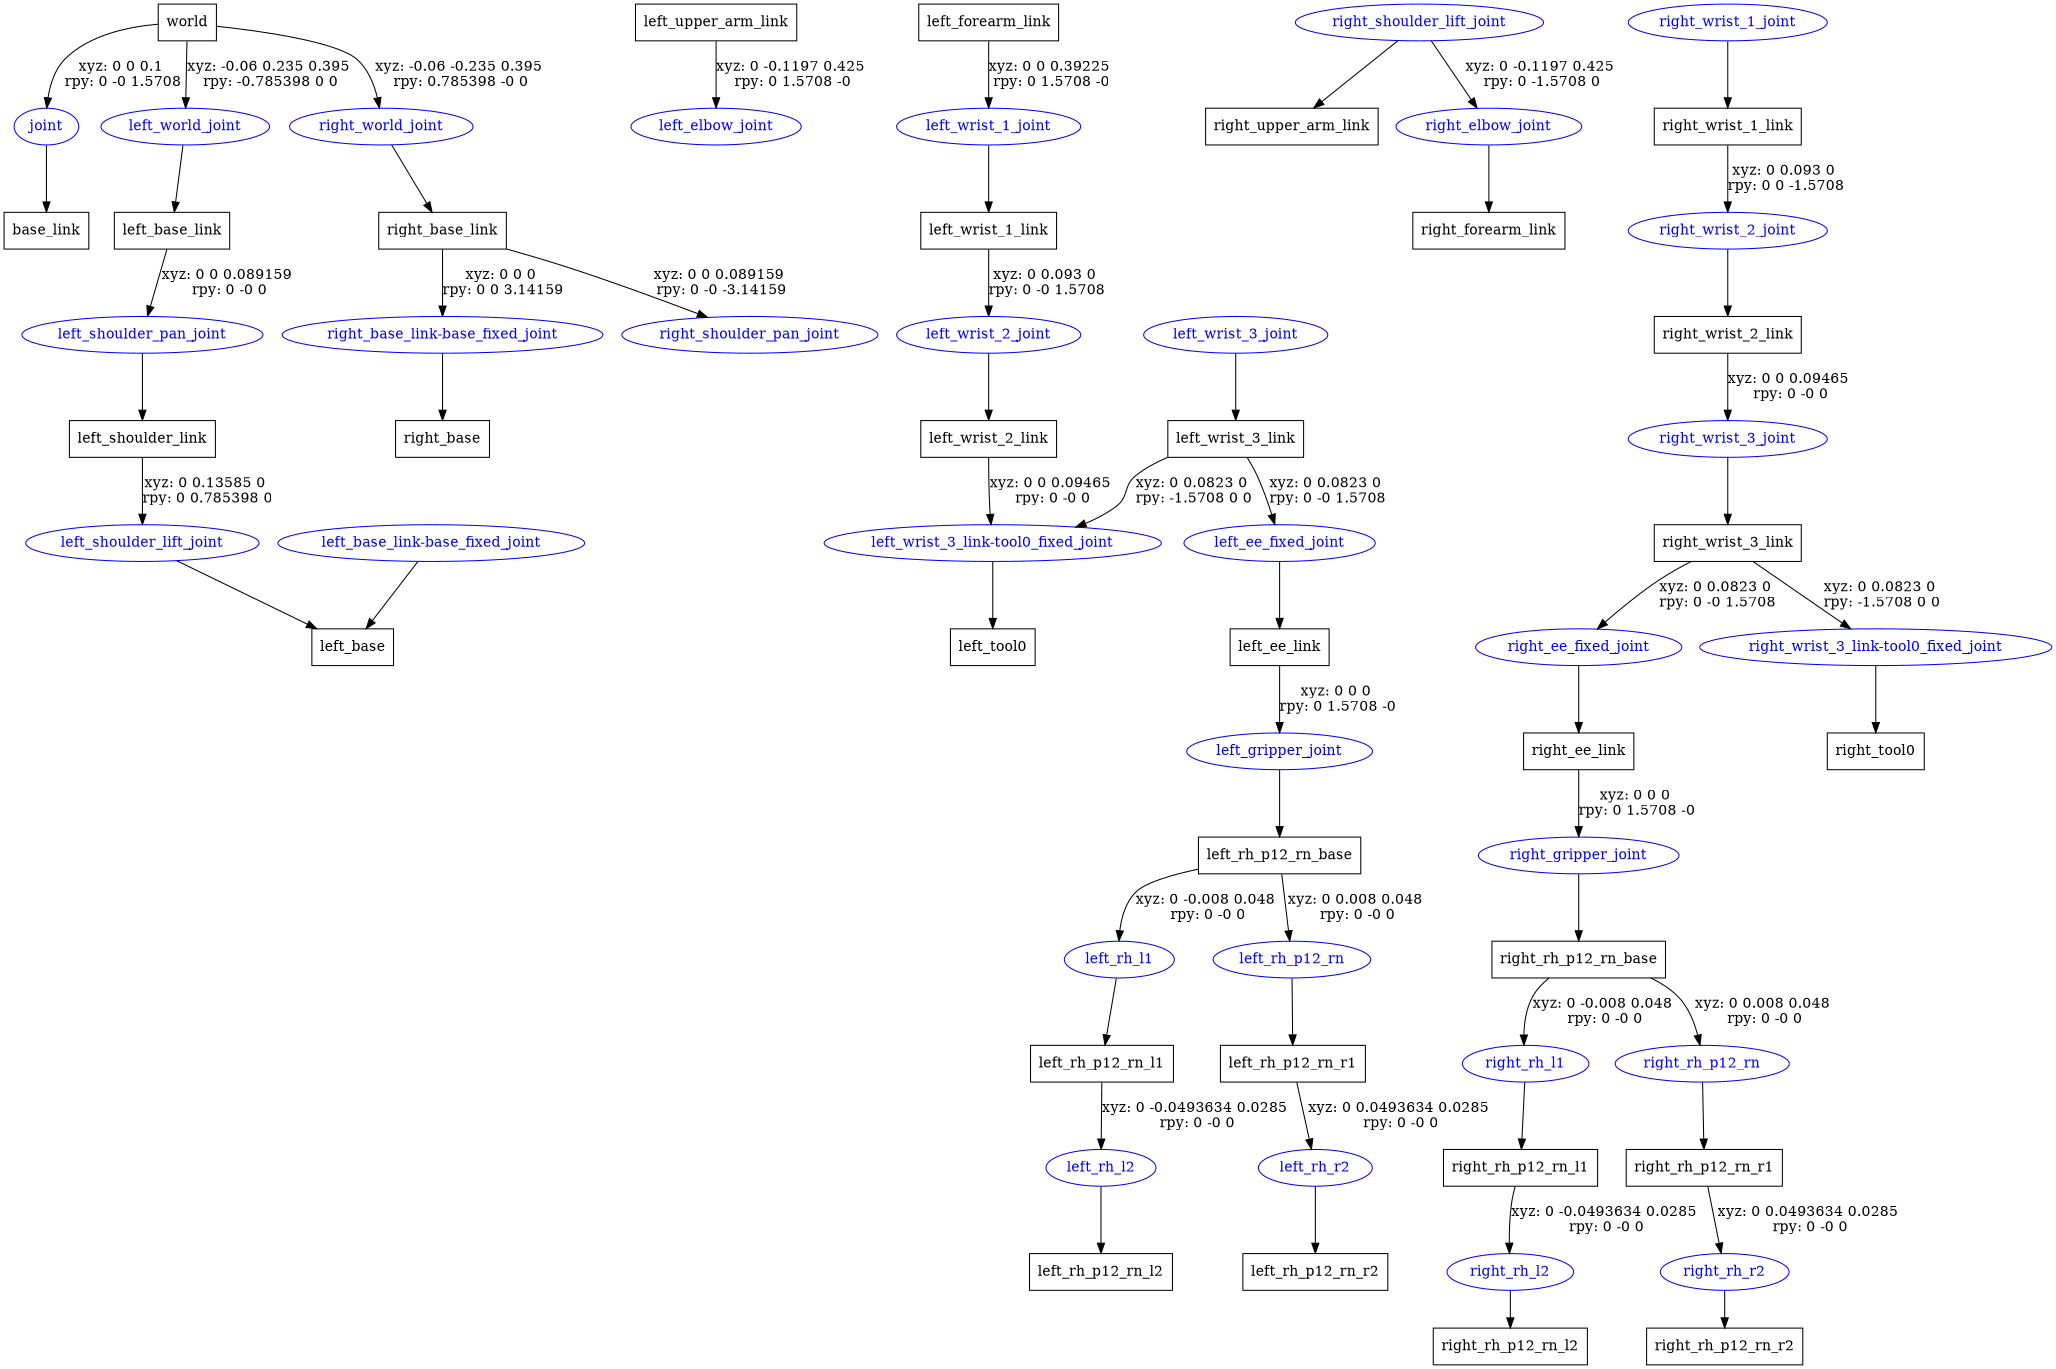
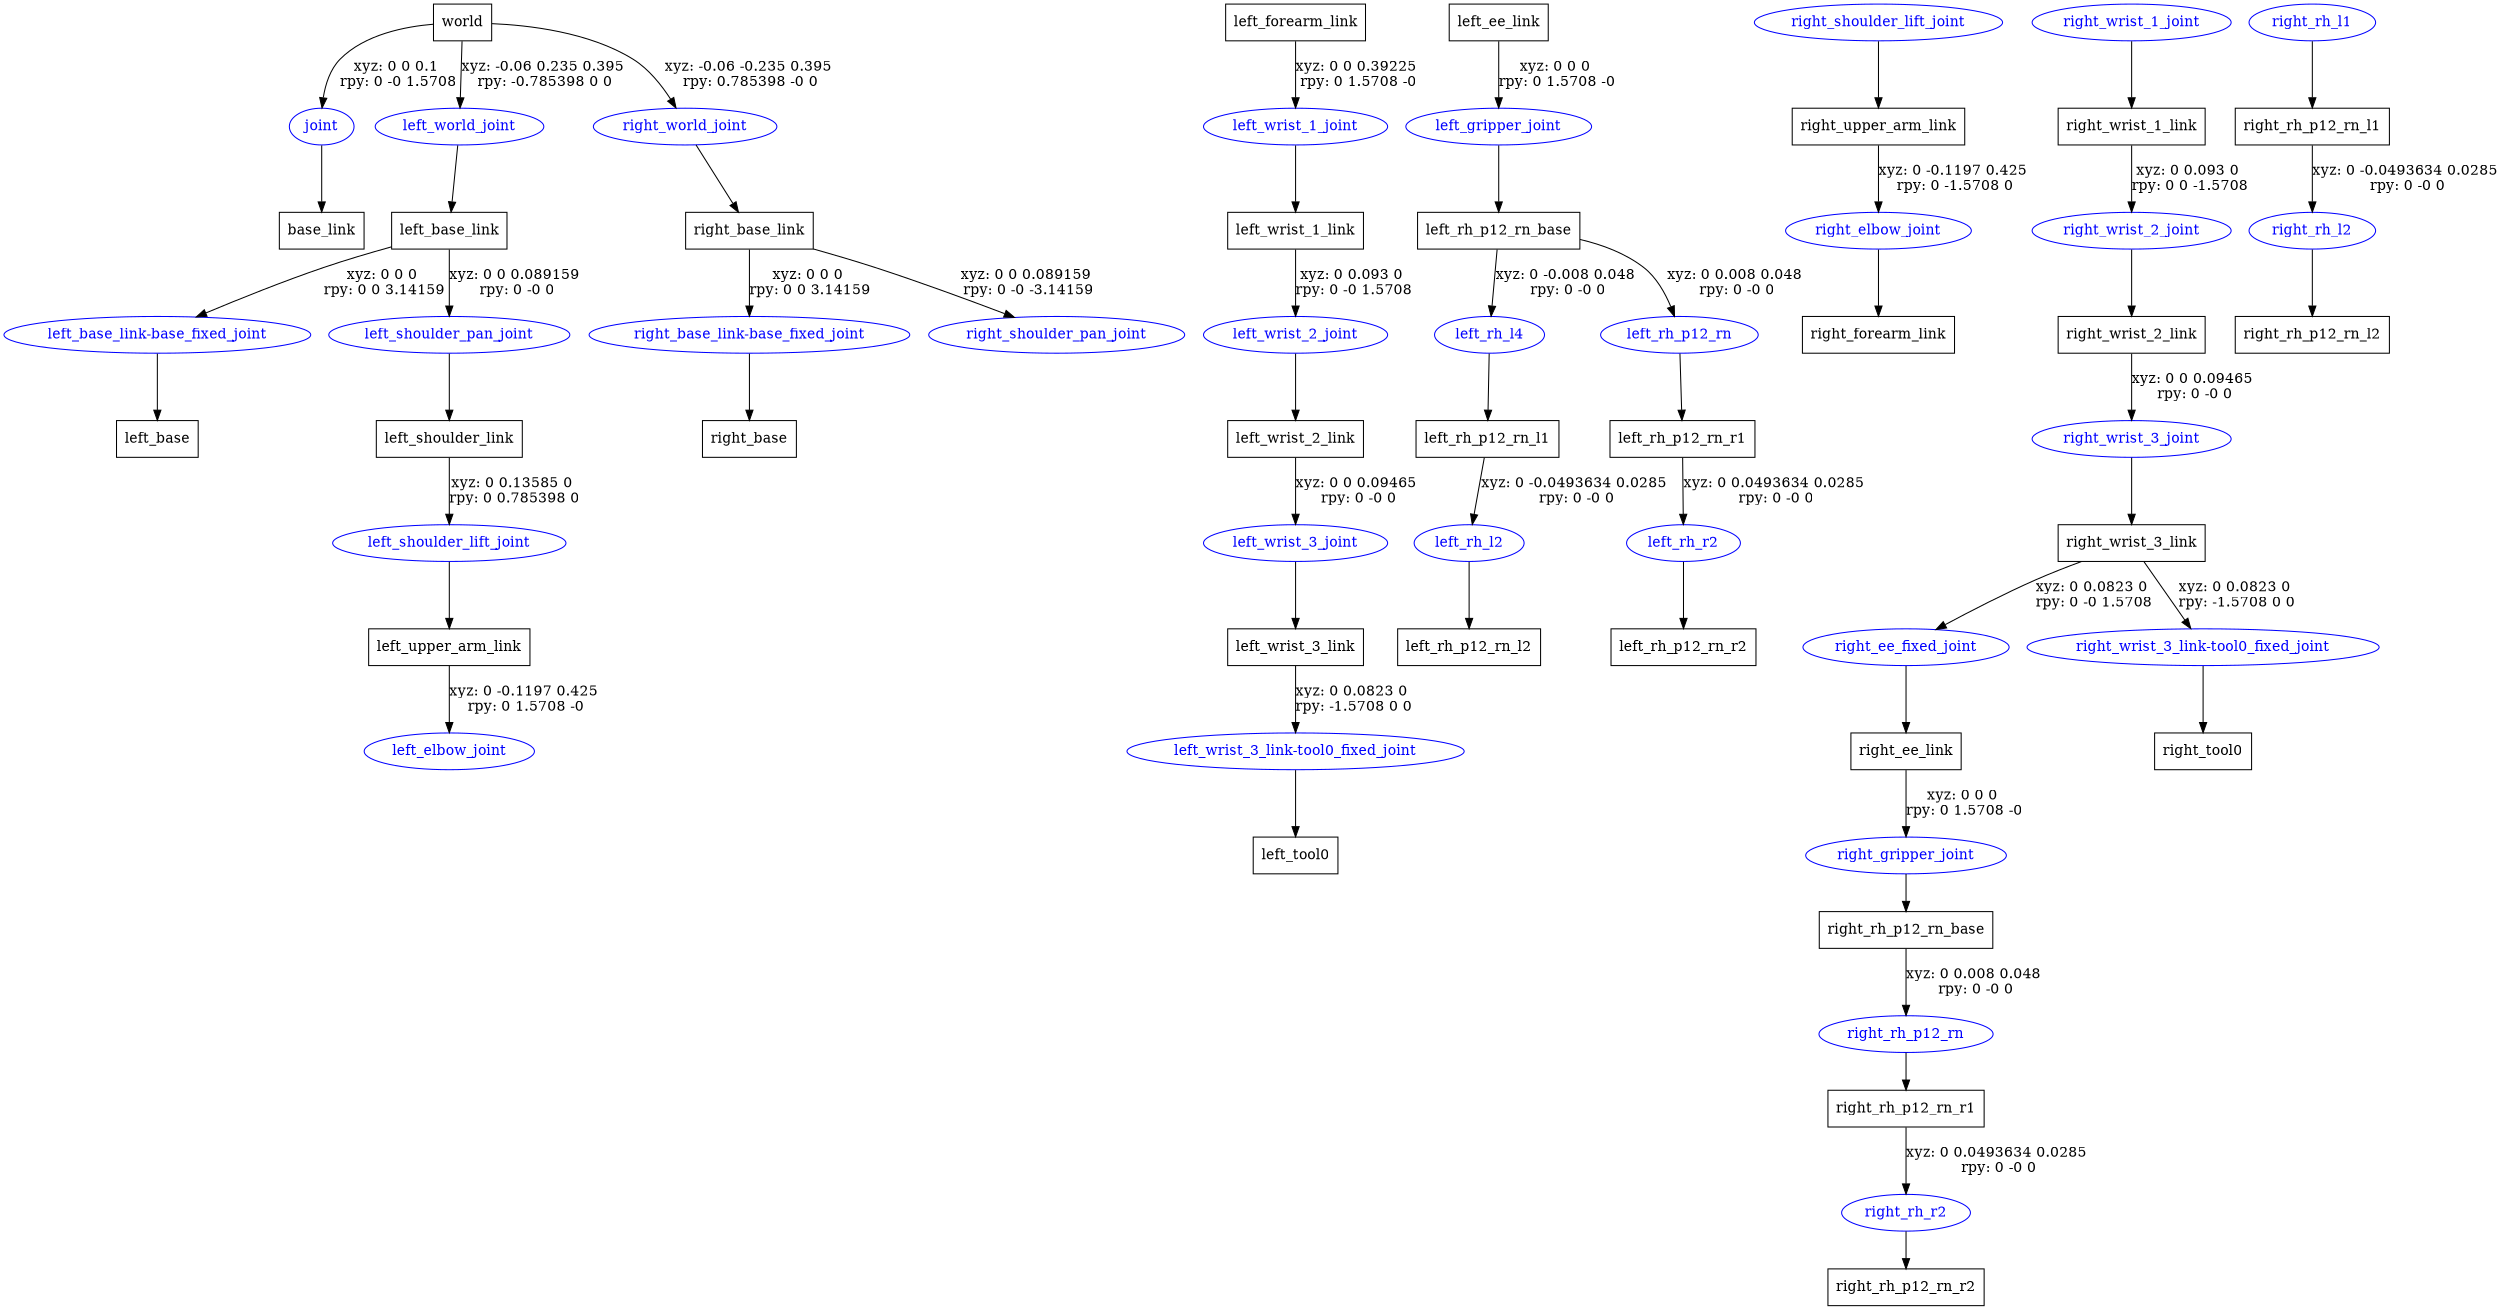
edge "right_shoulder_lift_joint" -> "right_elbow_joint": now "right_upper_arm_link" -> "right_elbow_joint"
edge "left_base_link" -> "left_base_link-base_fixed_joint": added, label "xyz: 0 0 0 rpy: 0 0 3.14159"
edge "left_wrist_2_link" -> "left_wrist_3_link-tool0_fixed_joint": now "left_wrist_2_link" -> "left_wrist_3_joint"
node "left_ee_fixed_joint": removed
edge "left_shoulder_lift_joint" -> "left_base": now "left_shoulder_lift_joint" -> "left_upper_arm_link"
node "left_rh_l1": label "left_rh_l1" -> "left_rh_l4"
edge "right_rh_p12_rn_base" -> "right_rh_l1": removed, label "xyz: 0 -0.008 0.048 rpy: 0 -0 0"
